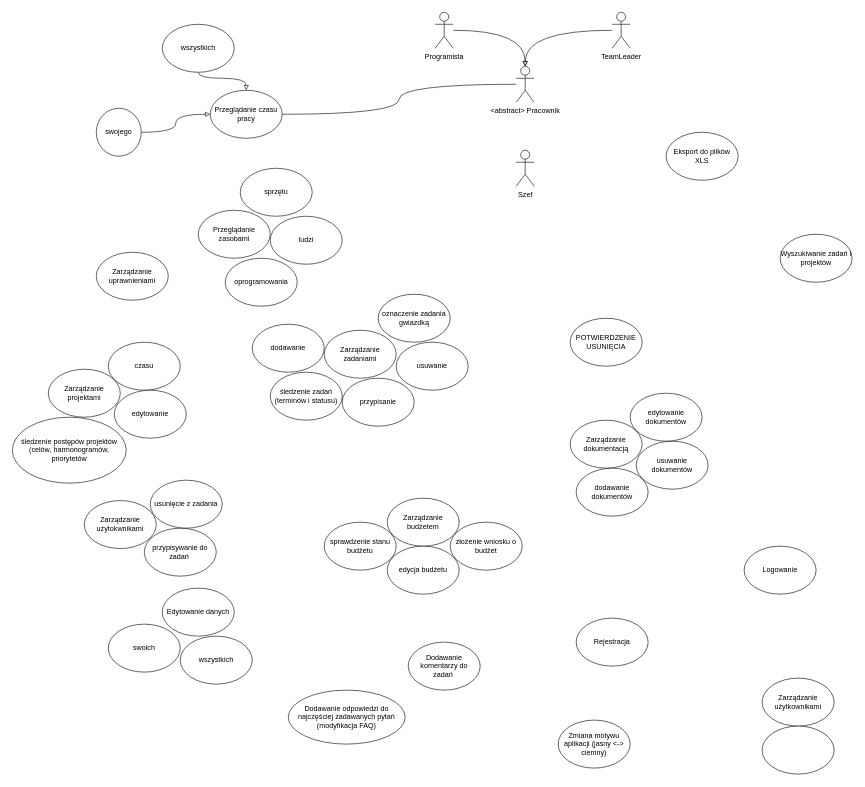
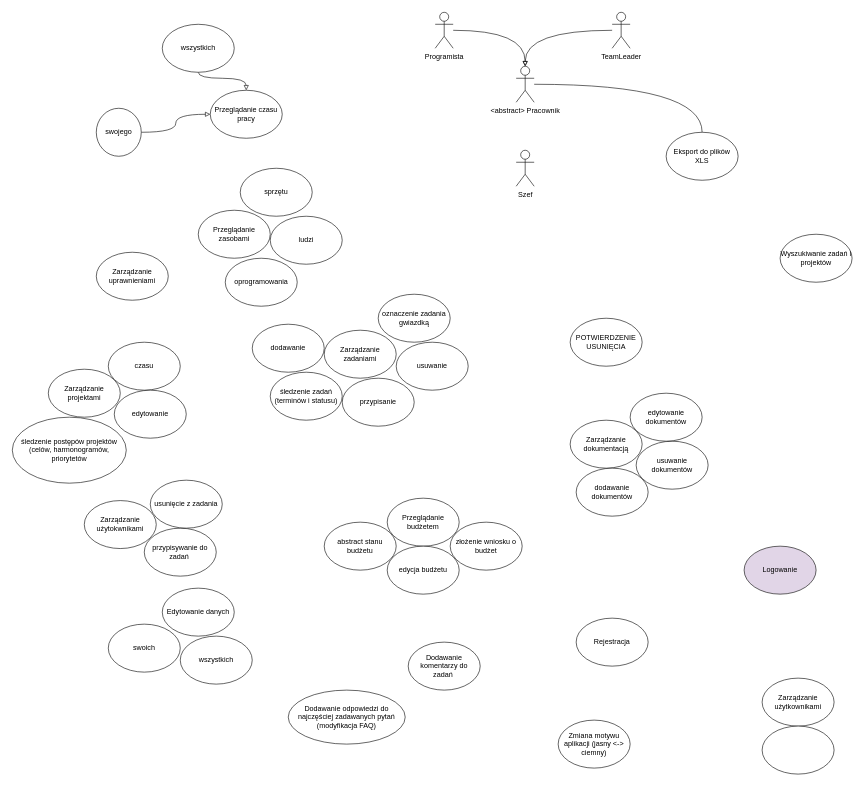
edge "<abstract> Pracownik" -- "Eksport do plików XLS": added
edge "<abstract> Pracownik" -- "Przeglądanie czasu pracy": removed
node "Zarządzanie budżetem": label "Zarządzanie budżetem" -> "Przeglądanie budżetem"
node "sprawdzenie stanu budżetu": label "sprawdzenie stanu budżetu" -> "abstract stanu budżetu"
node "Logowanie": fillcolor #ffffff -> #e1d5e7
